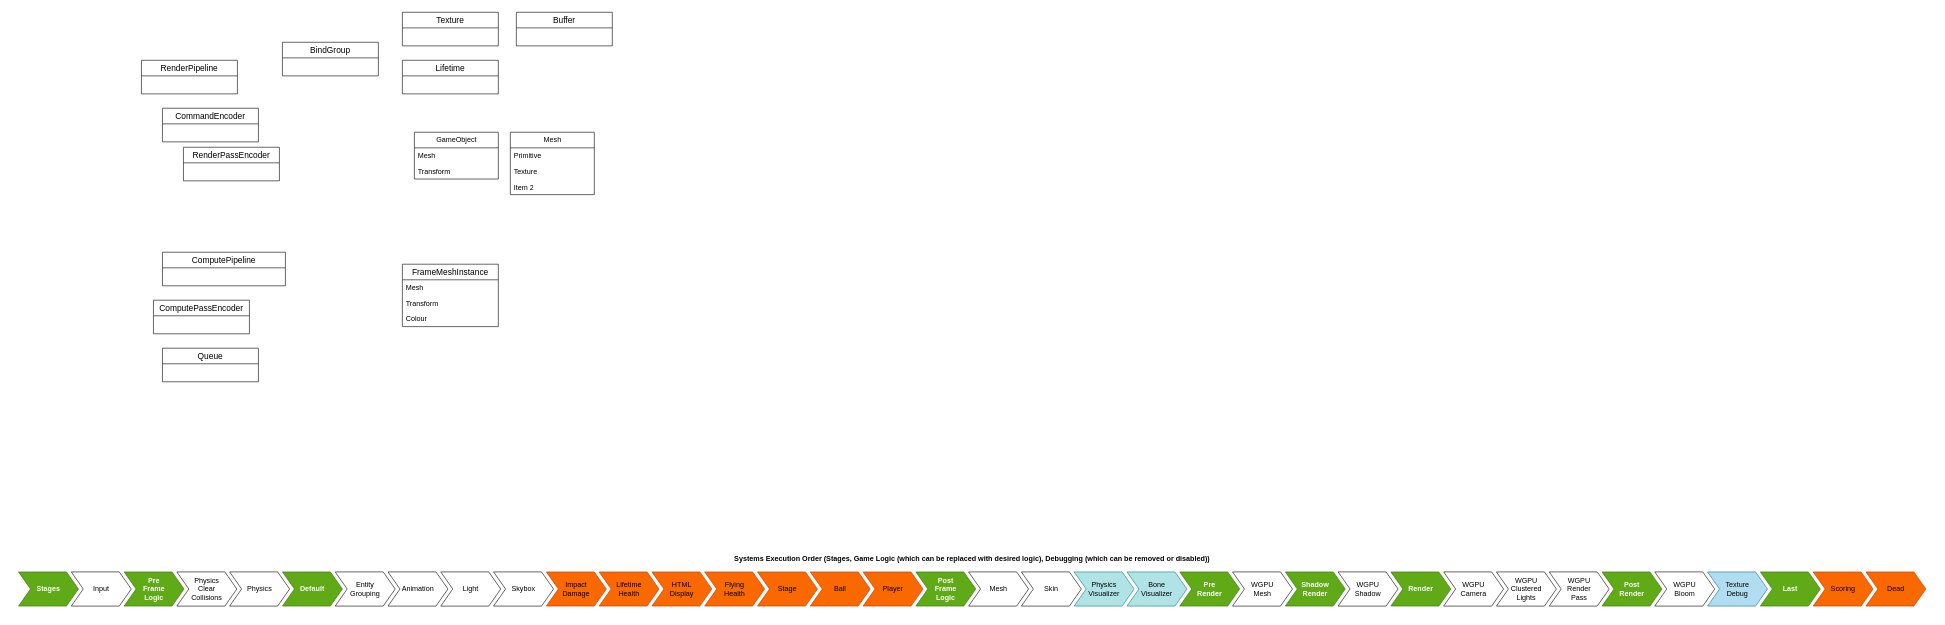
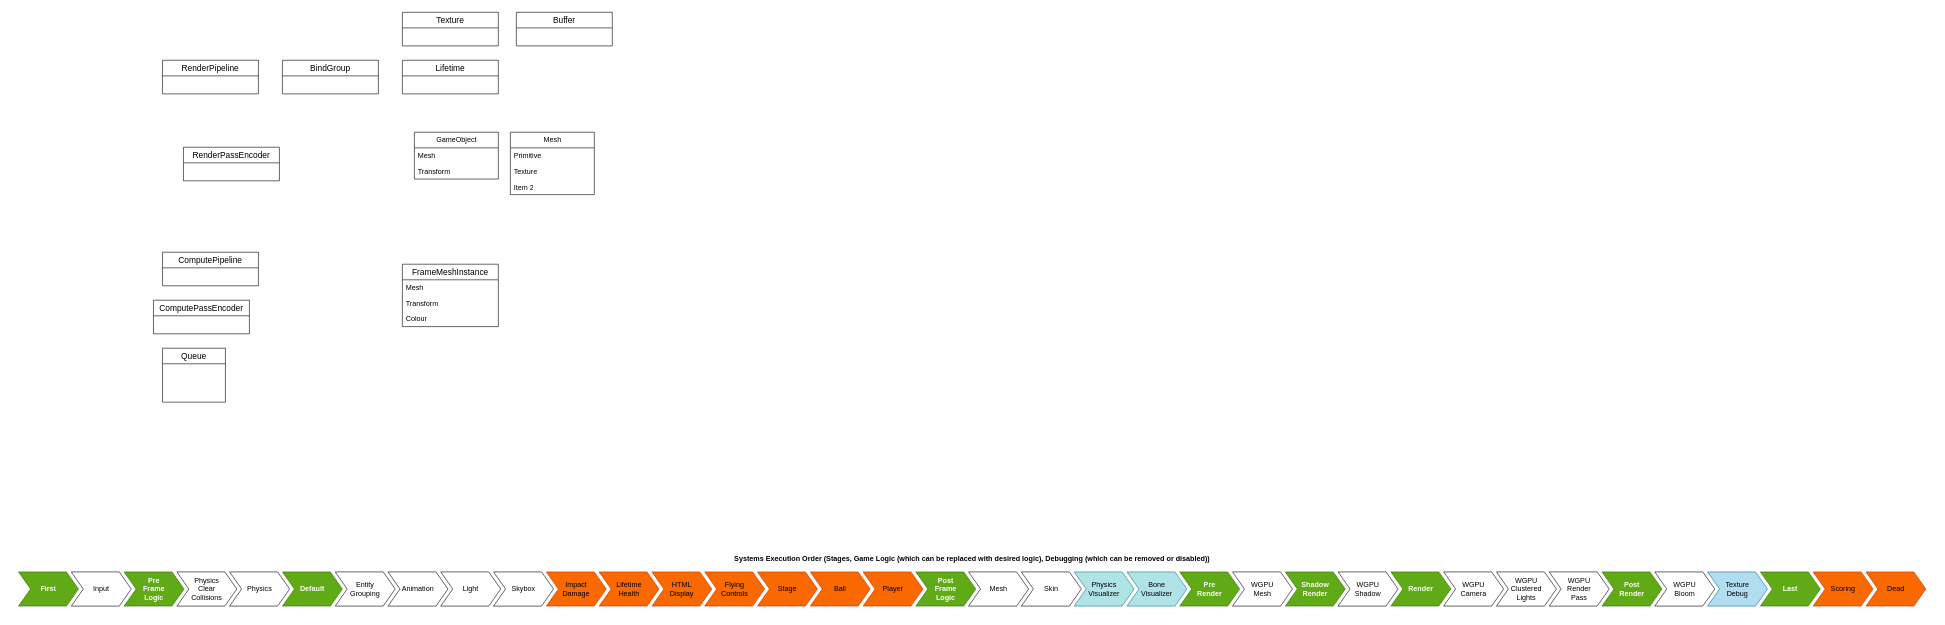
node "BindGroup": moved (330, 59) -> (330, 77)
node "RenderPipeline": moved (189, 77) -> (210, 77)
node "CommandEncoder": removed
node "ComputePipeline": size 123x34 -> 96x34
node "Queue": size 96x34 -> 63x54
node "Stages": label "Stages" -> "First"
node "Flying Health": label "Flying Health" -> "Flying Controls"
